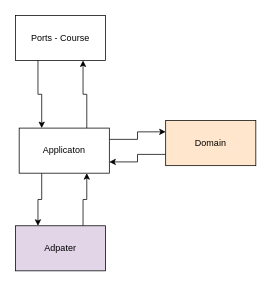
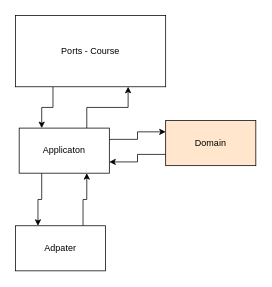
node "Ports - Course": size 90x45 -> 150x71
node "Adpater": fillcolor #e1d5e7 -> #ffffff
